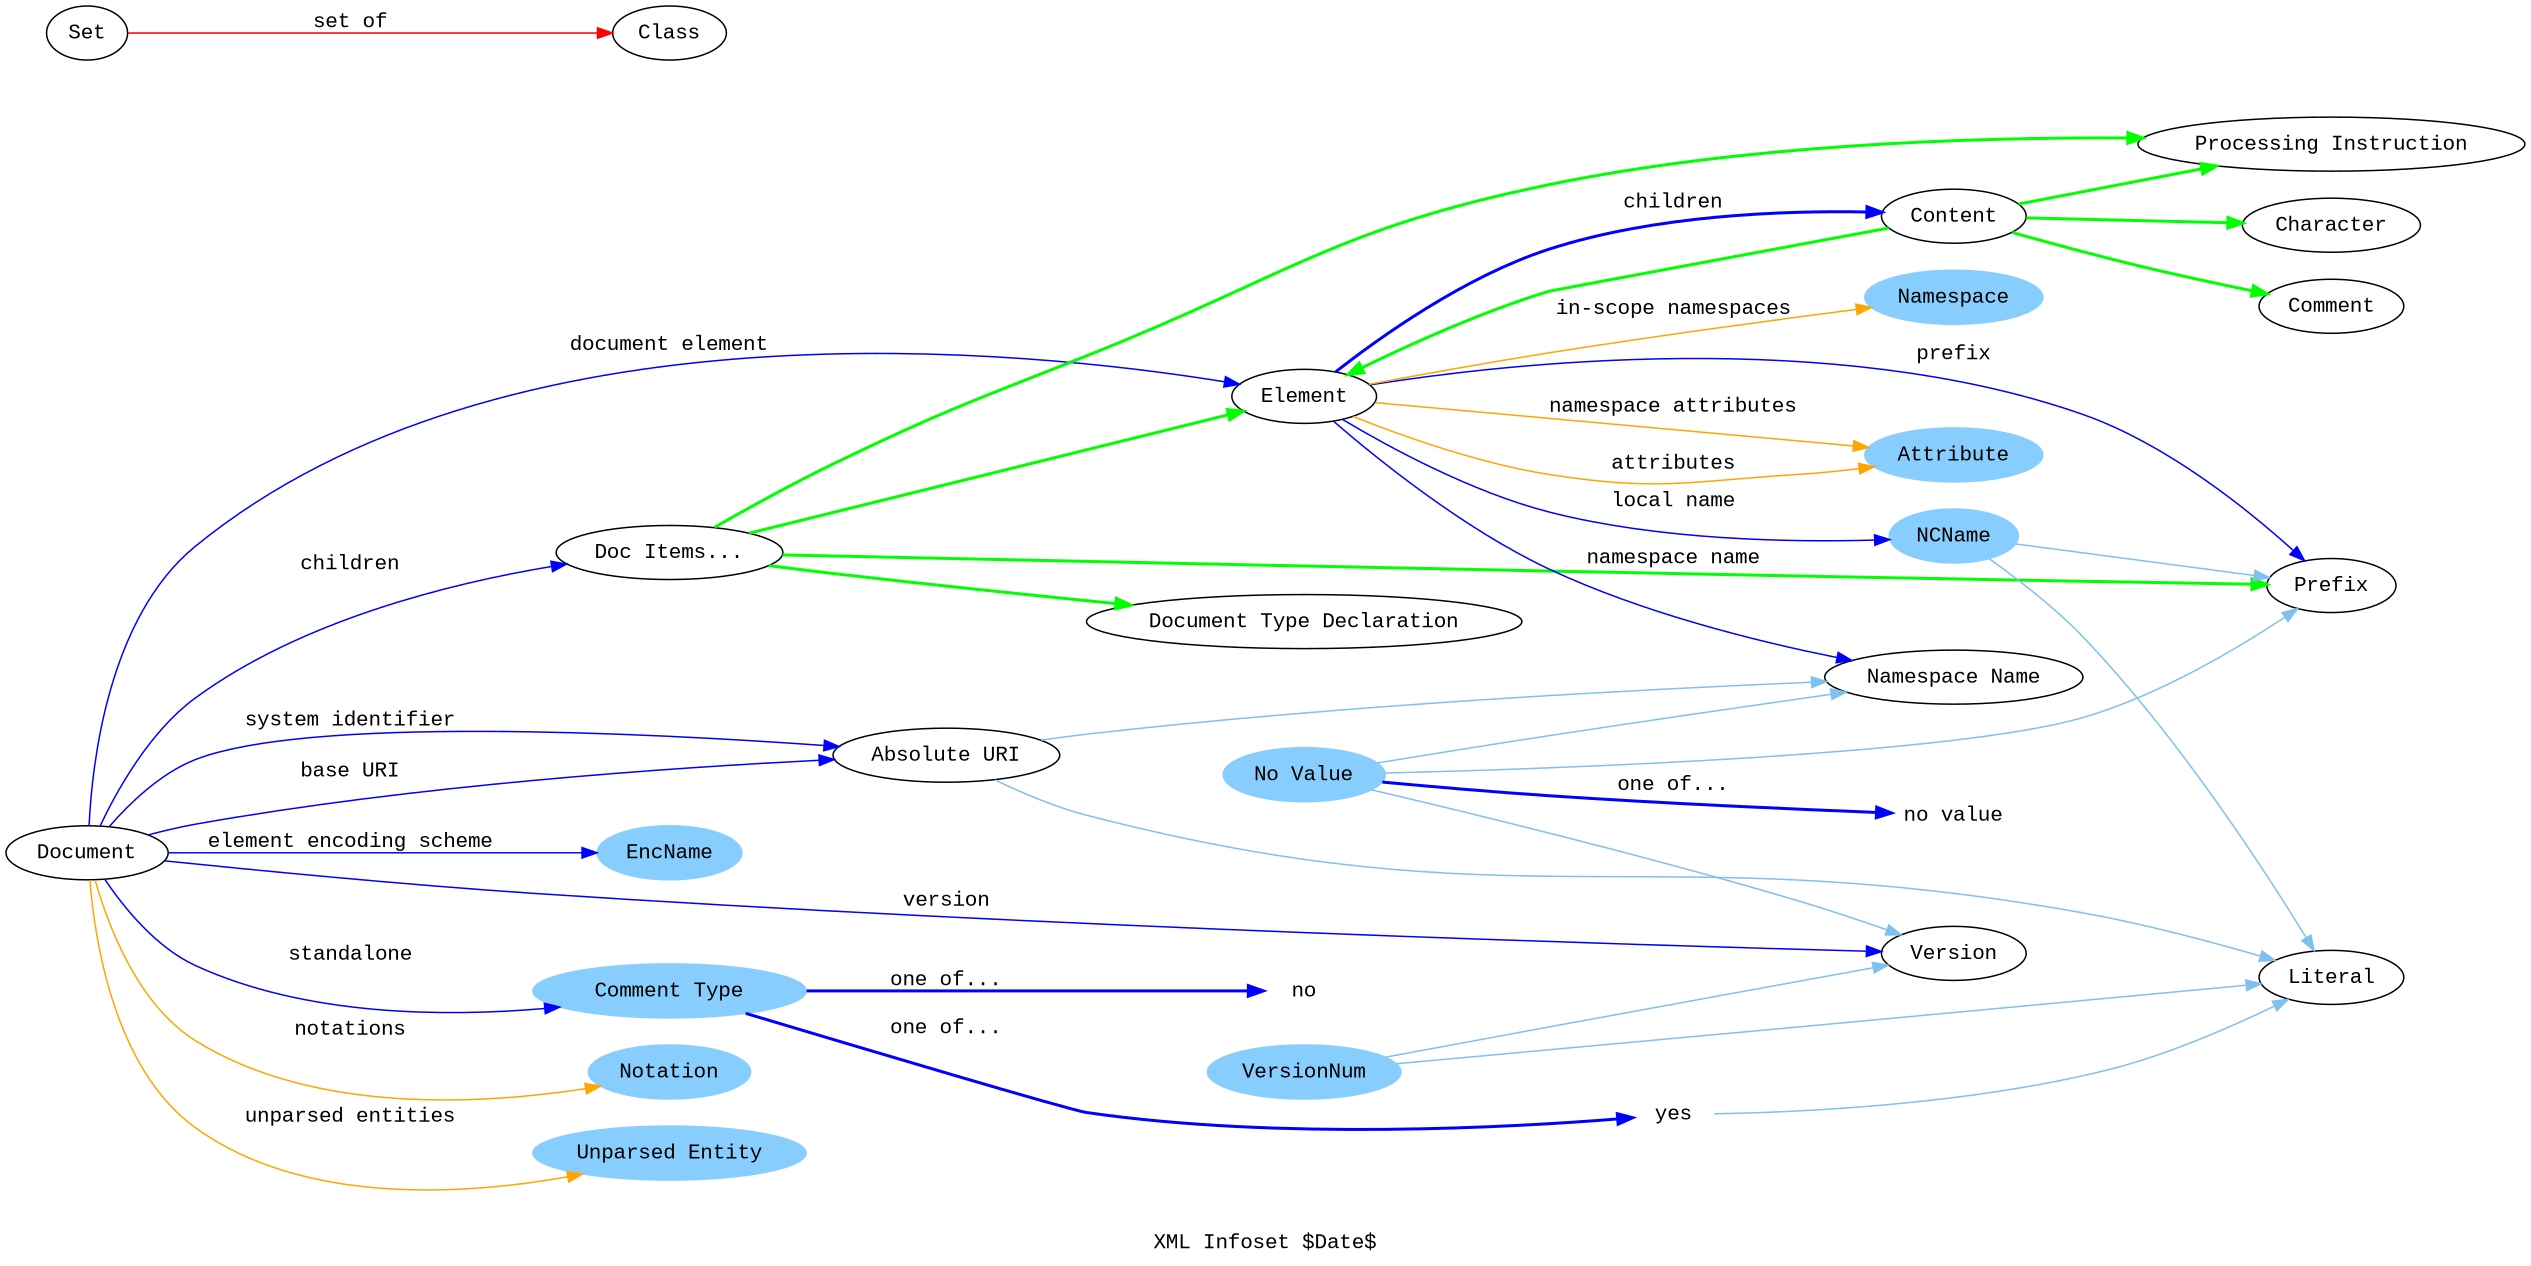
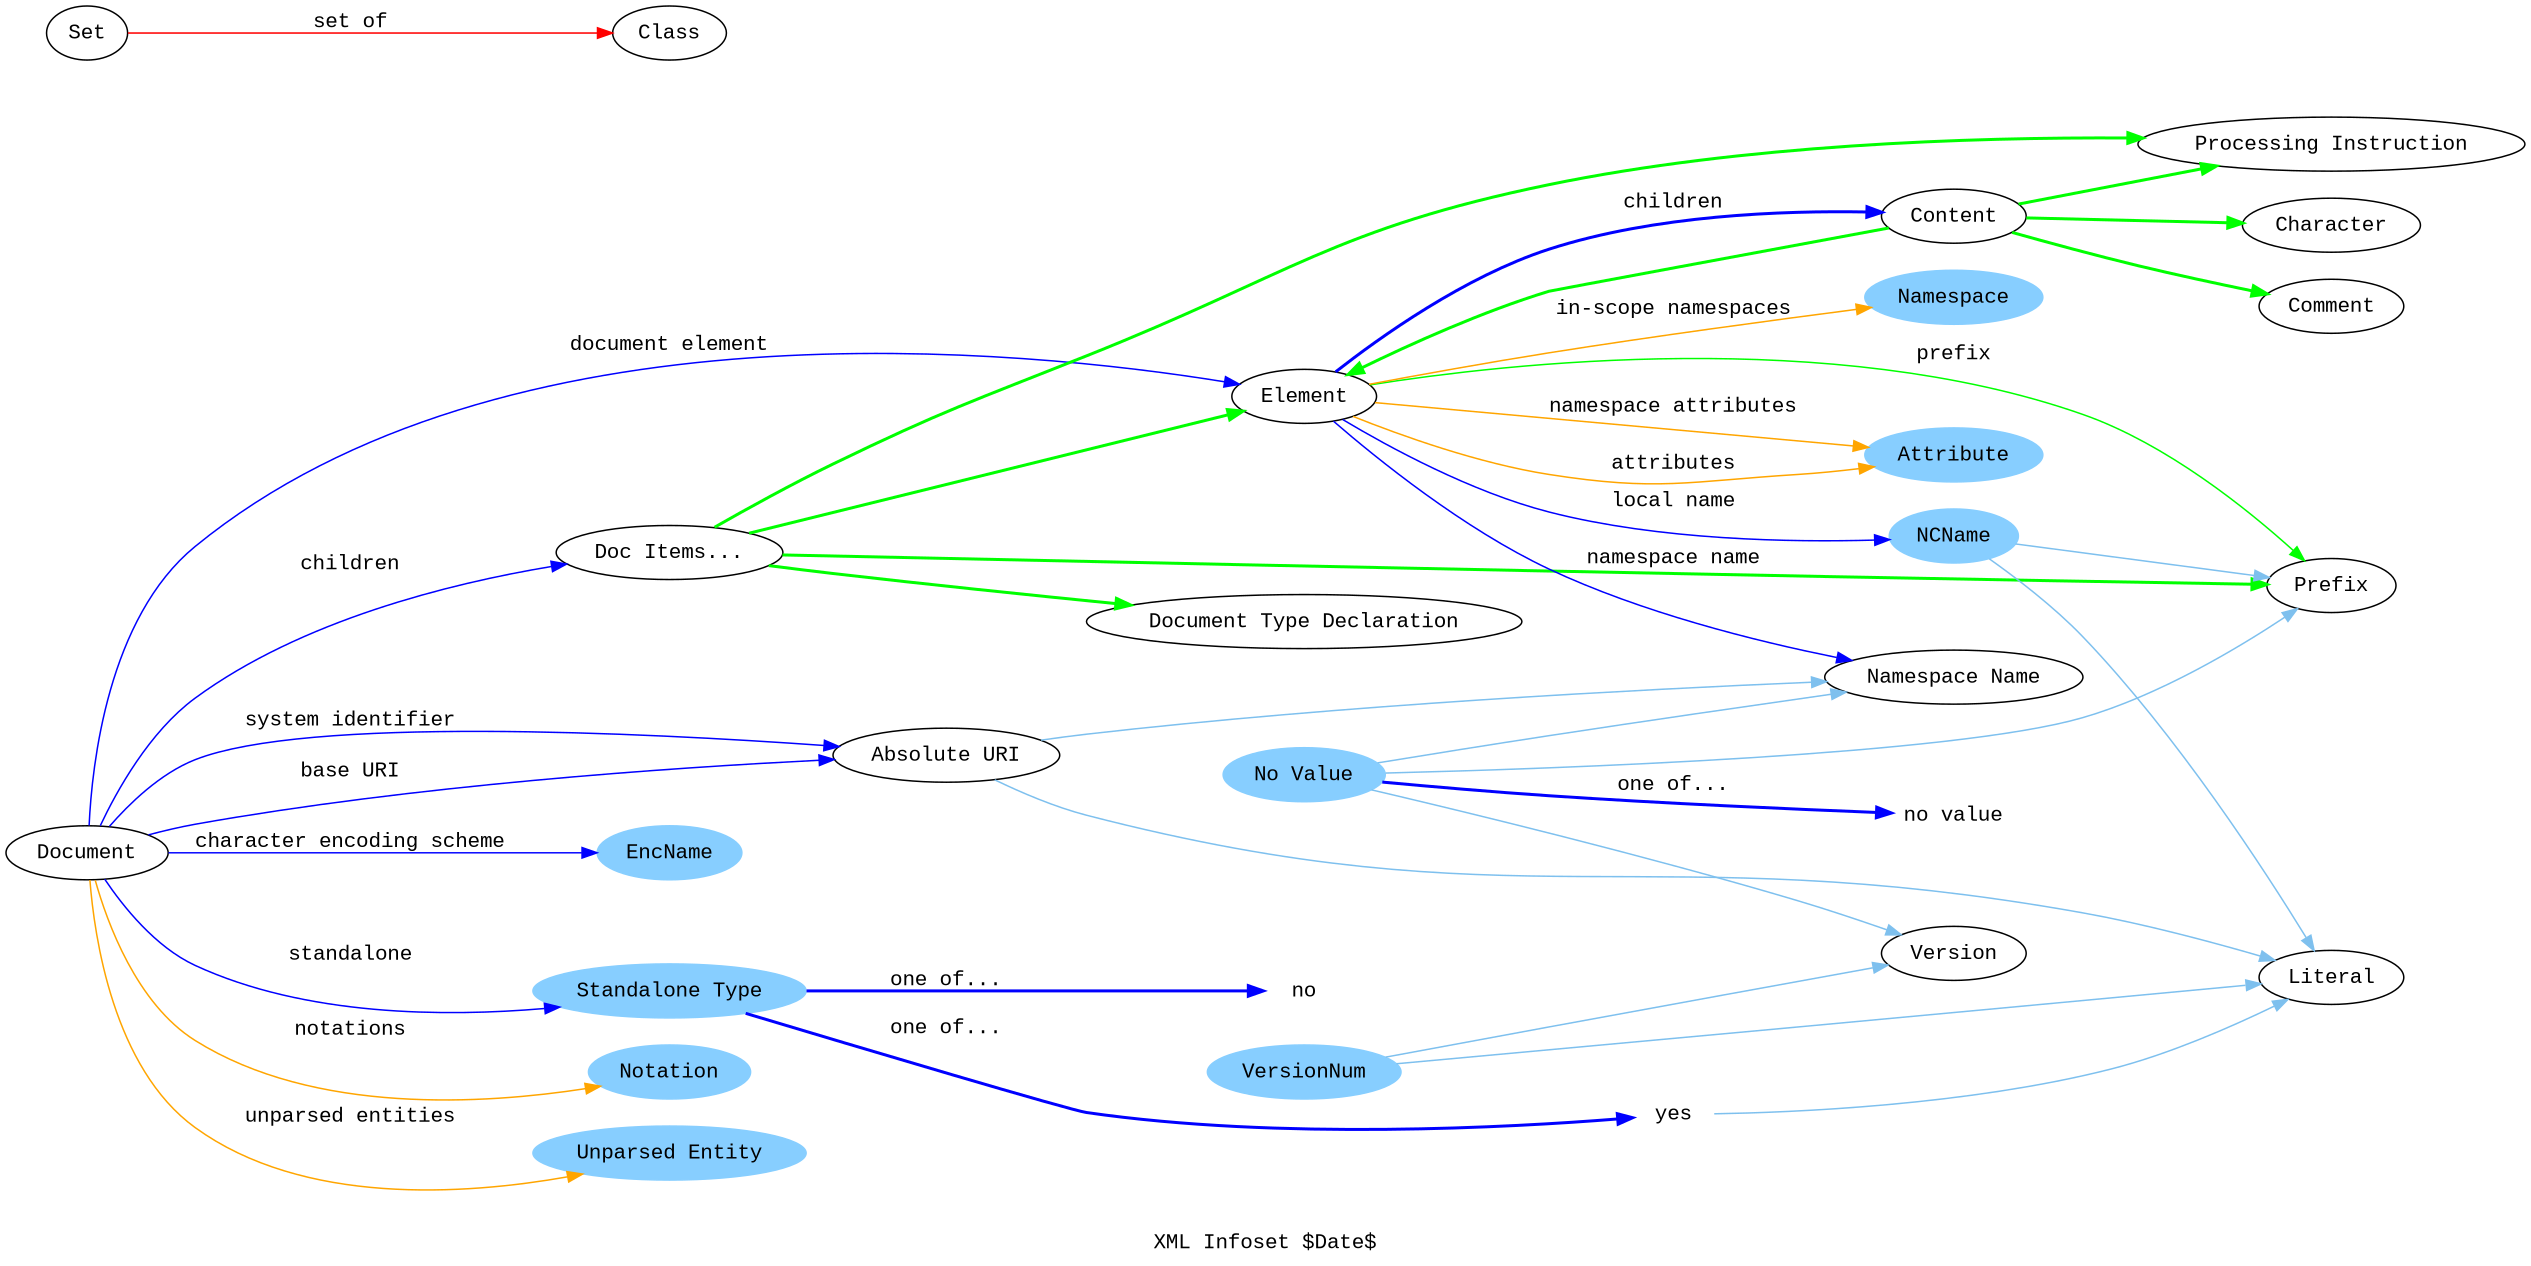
edge "Element" -> "Prefix": color blue -> green
edge "Document" -> "EncName": label "element encoding scheme" -> "character encoding scheme"
edge "Document" -> "Version": removed, label "version"
node "Comment Type": label "Comment Type" -> "Standalone Type"
